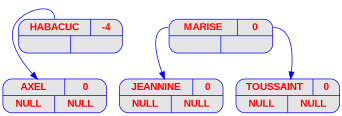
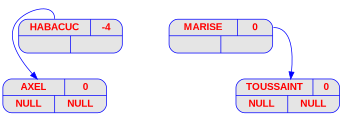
node "JEANNINE": removed
